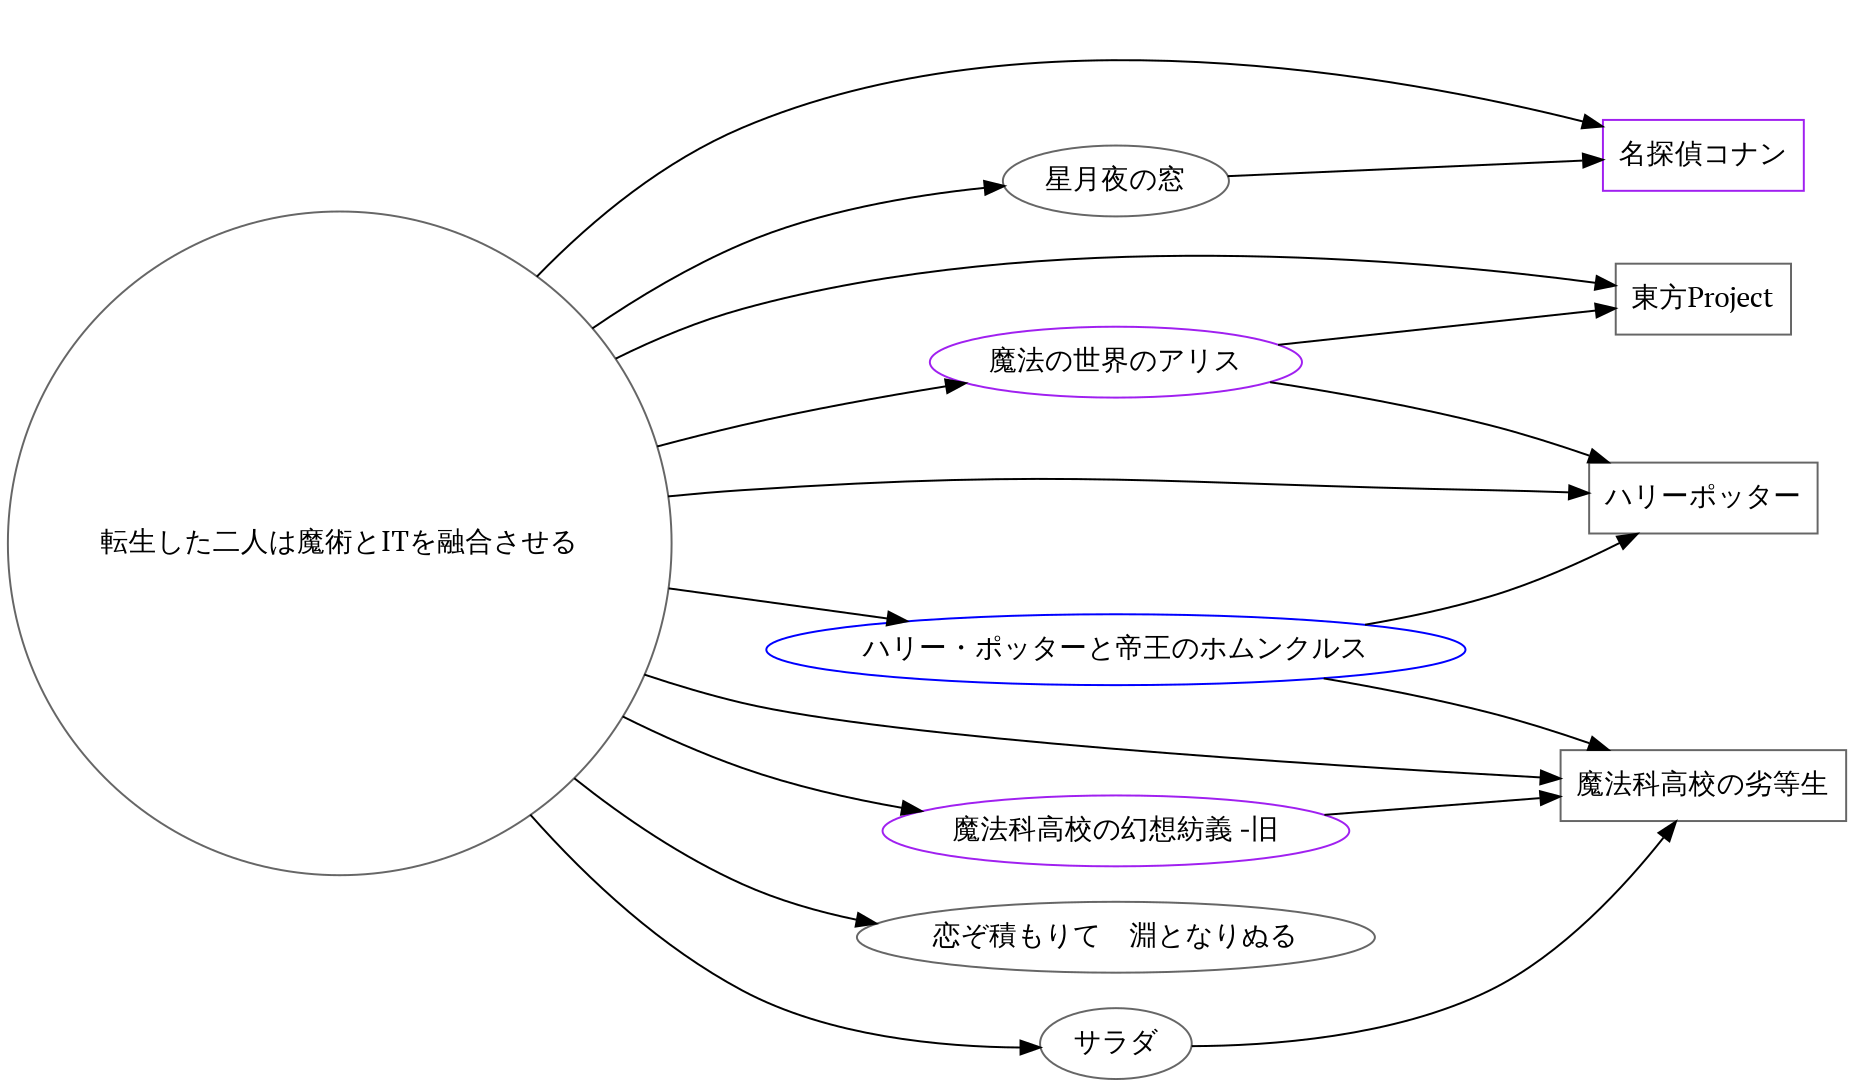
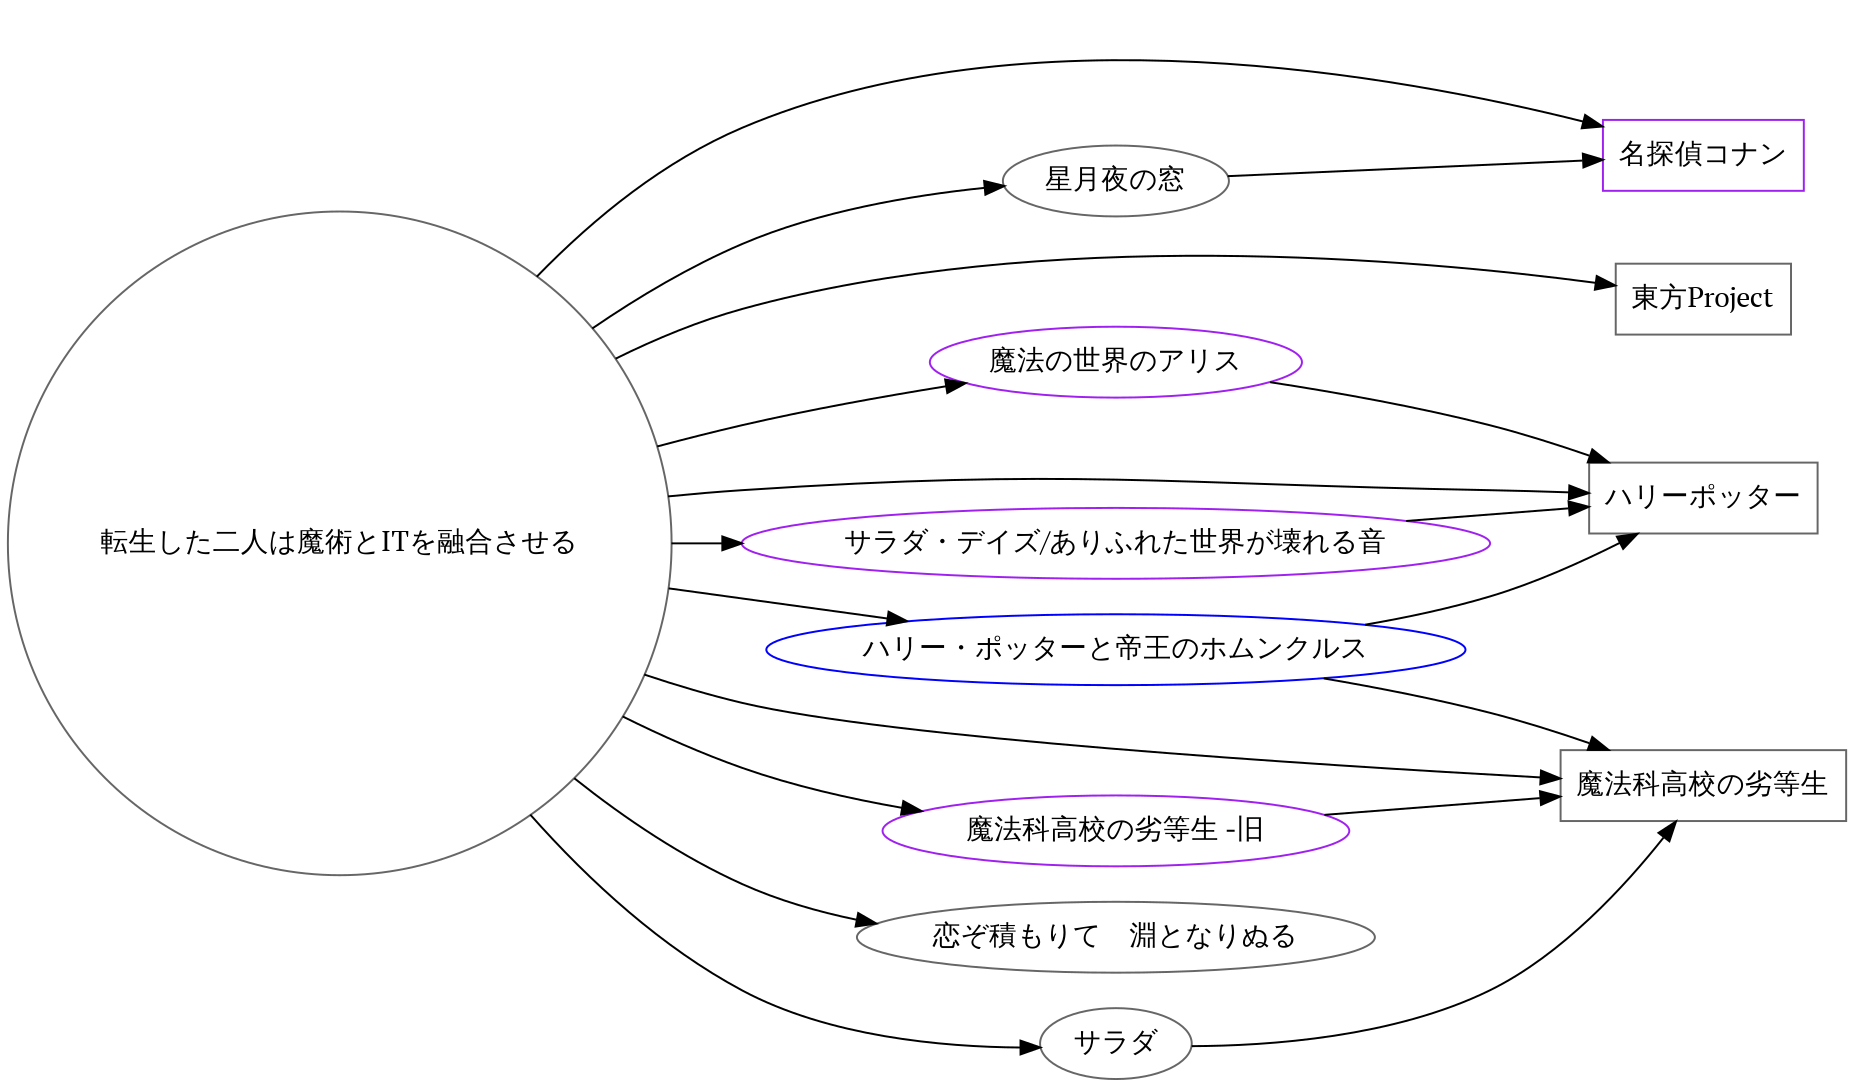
edge "魔法の世界のアリス" -> "東方Project": removed
node "サラダ・デイズ/ありふれた世界が壊れる音": added
node "魔法科高校の幻想紡義 -旧": label "魔法科高校の幻想紡義 -旧" -> "魔法科高校の劣等生 -旧"
